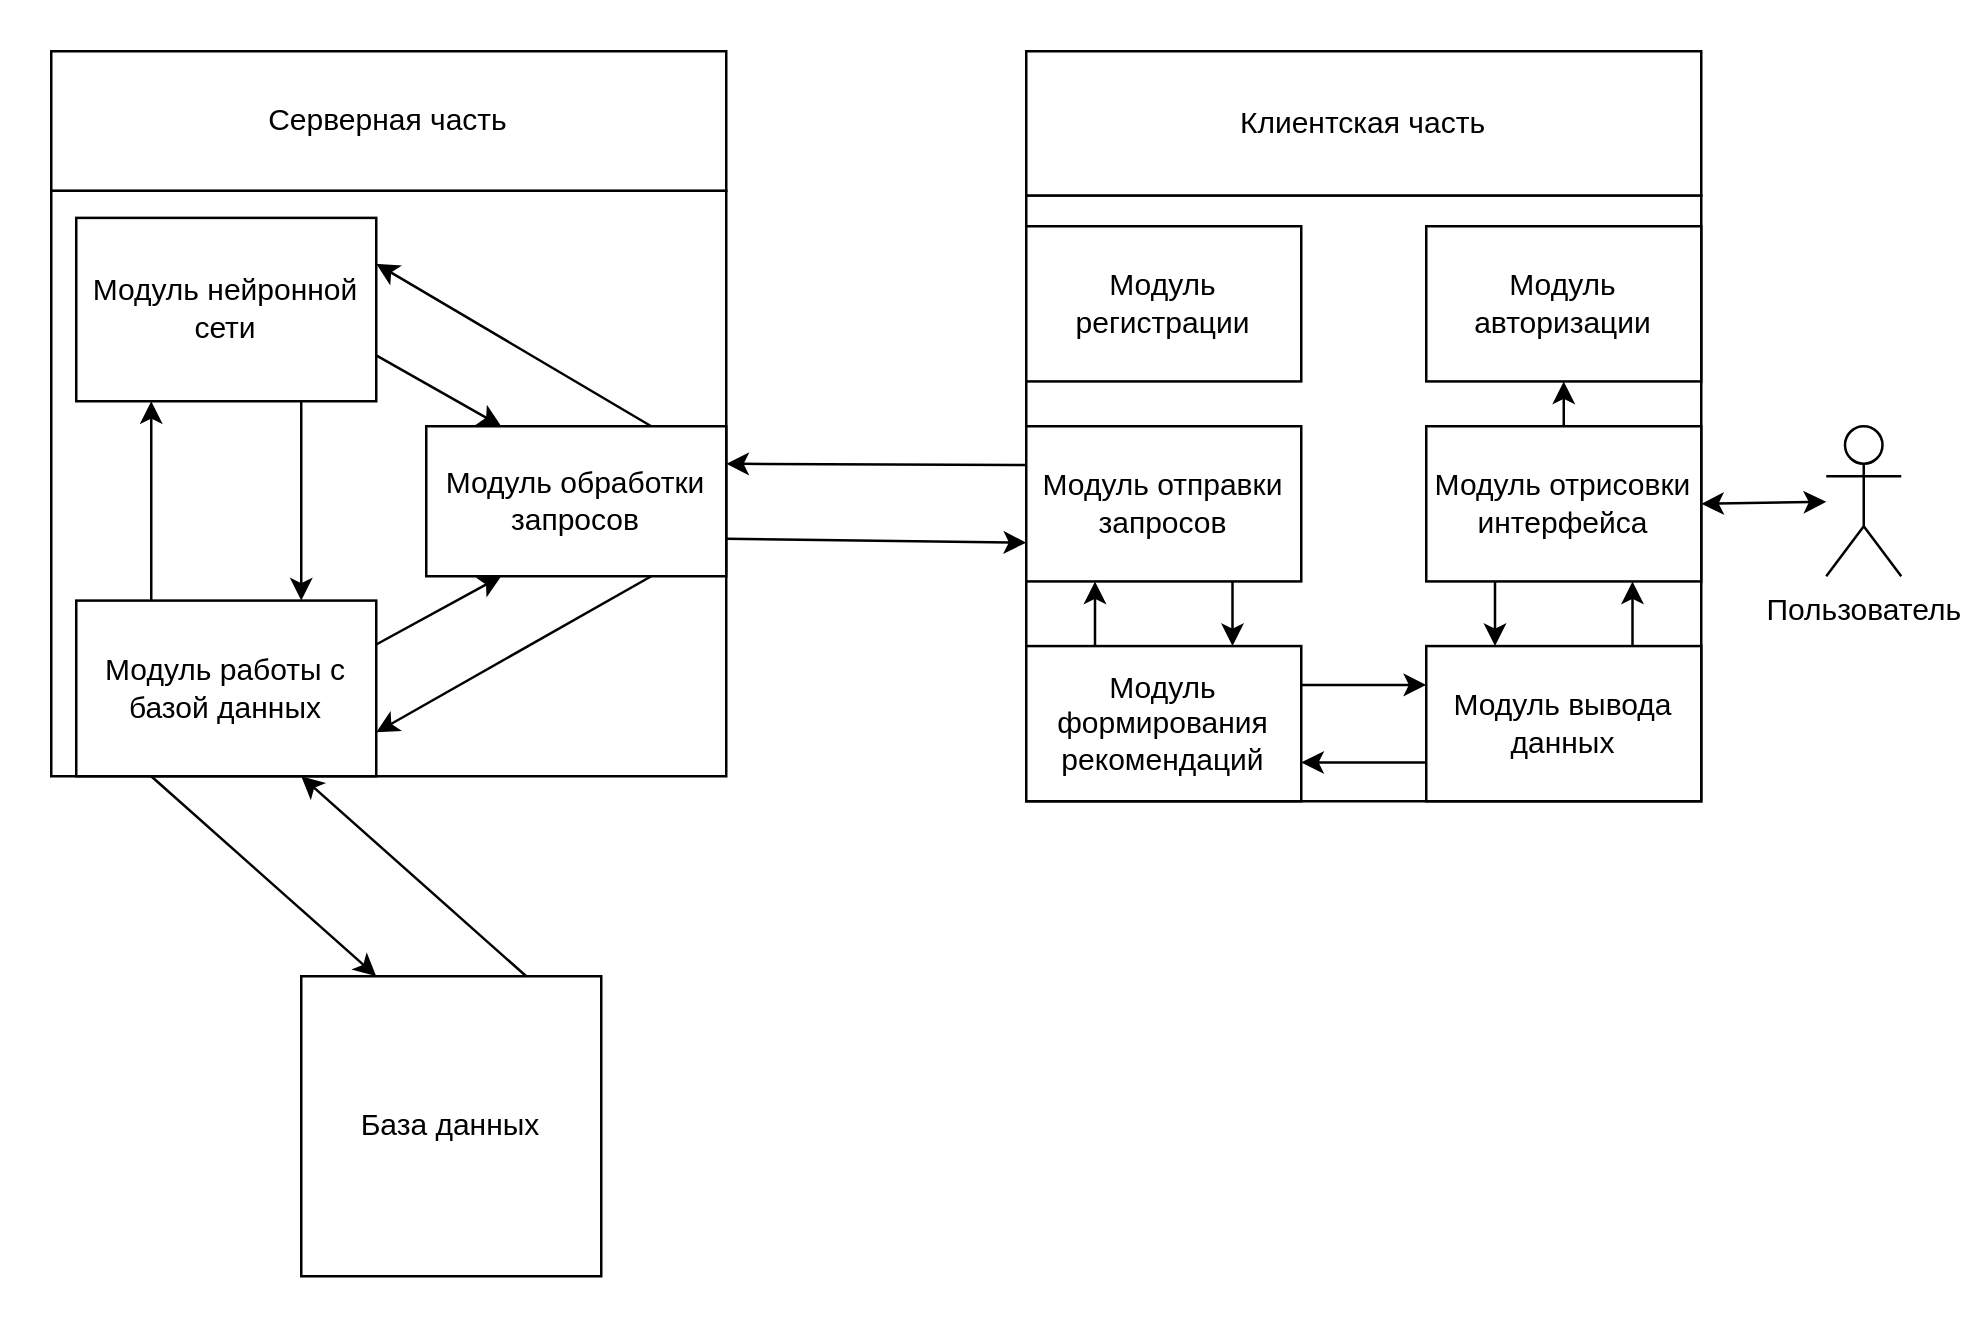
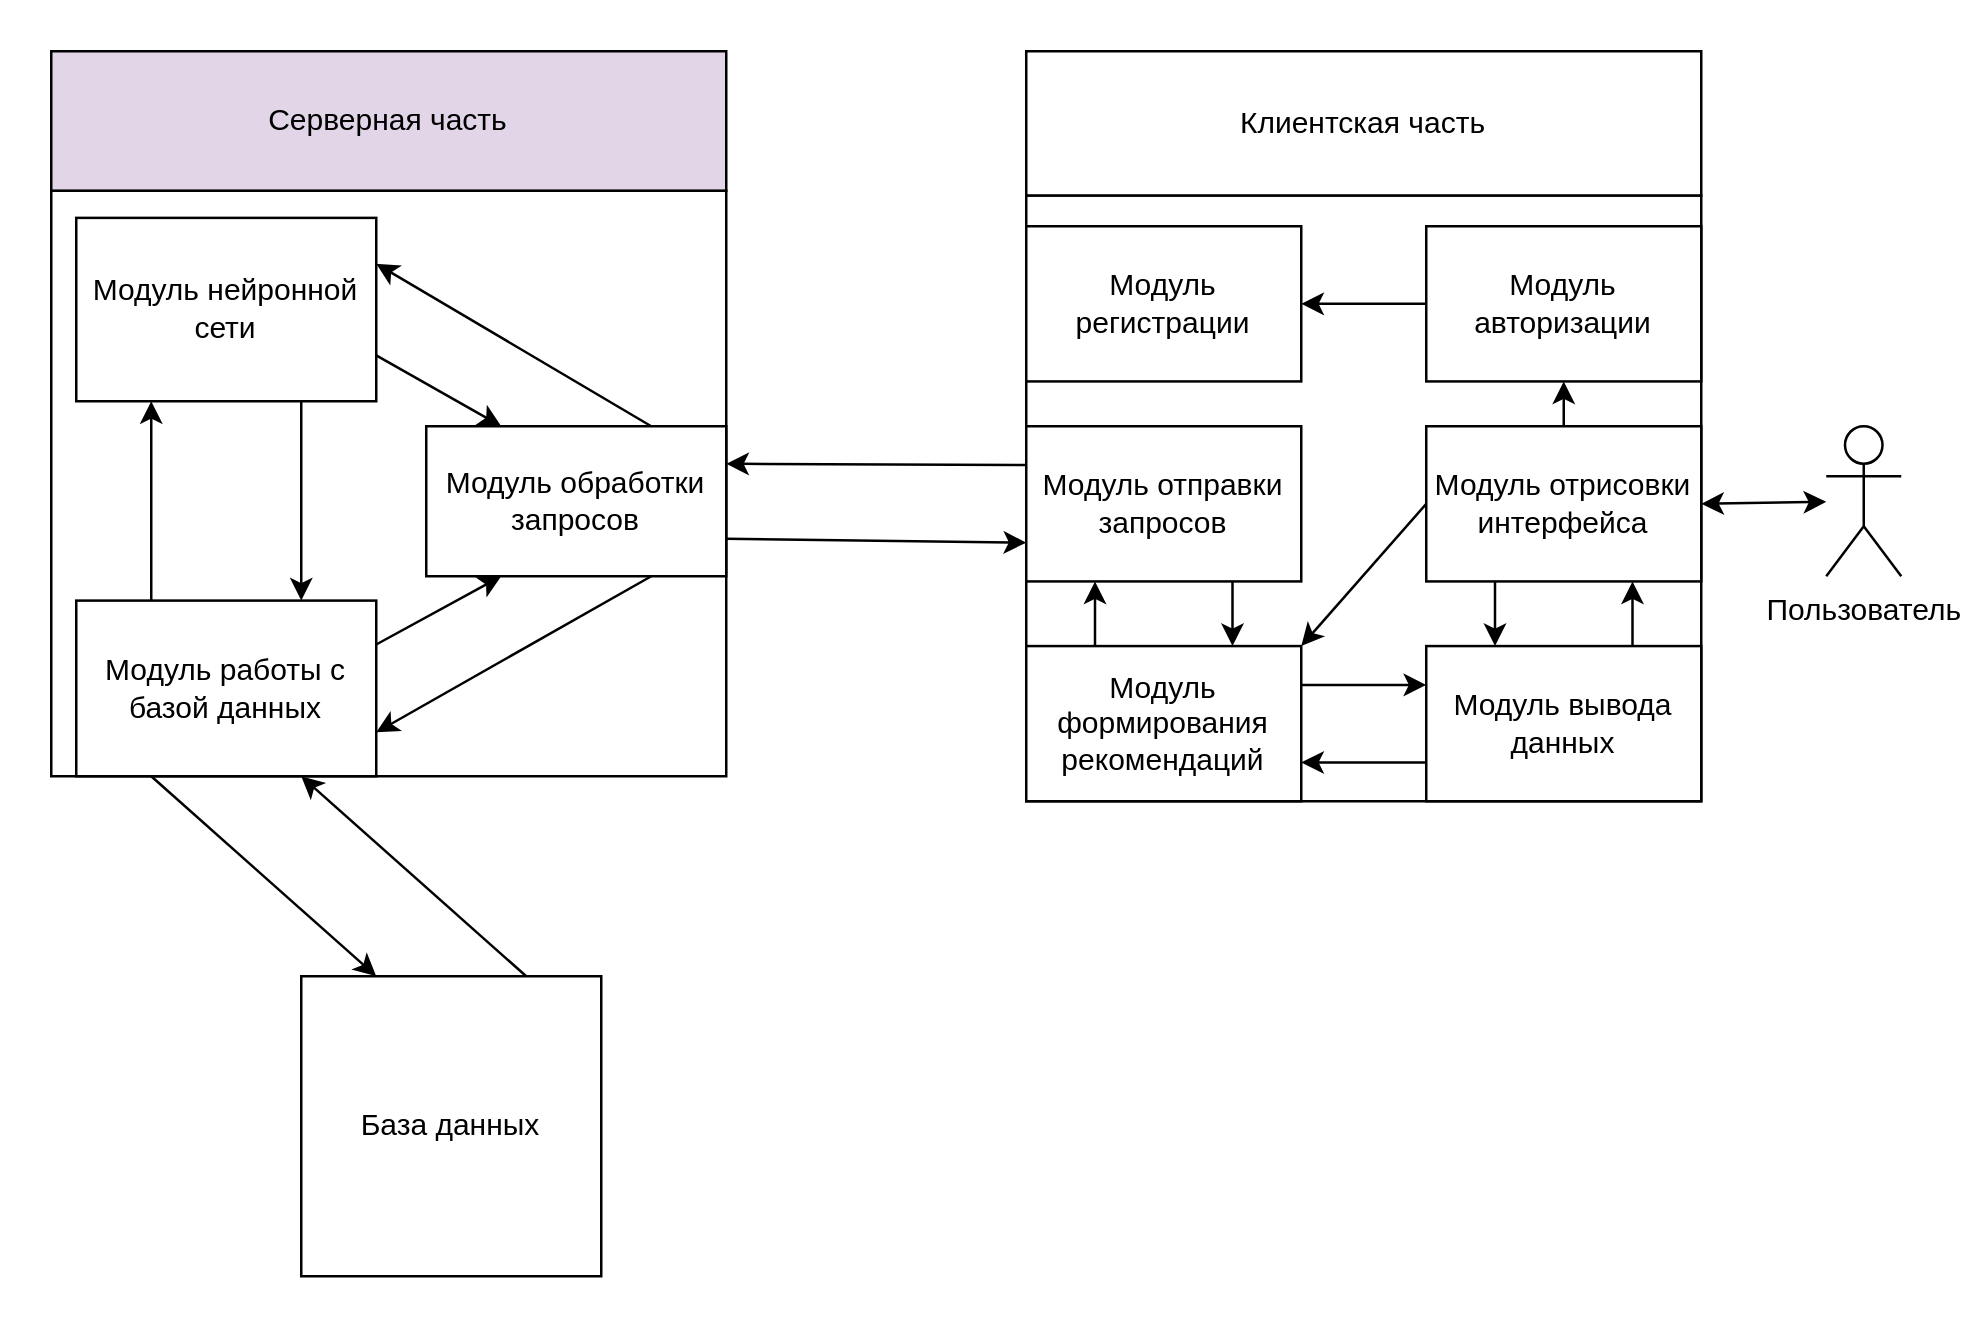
node "Серверная часть": fillcolor #ffffff -> #e1d5e7
edge "Модуль авторизации" -> "Модуль регистрации": added
edge "Модуль отрисовки интерфейса" -> "Модуль формирования рекомендаций": added
